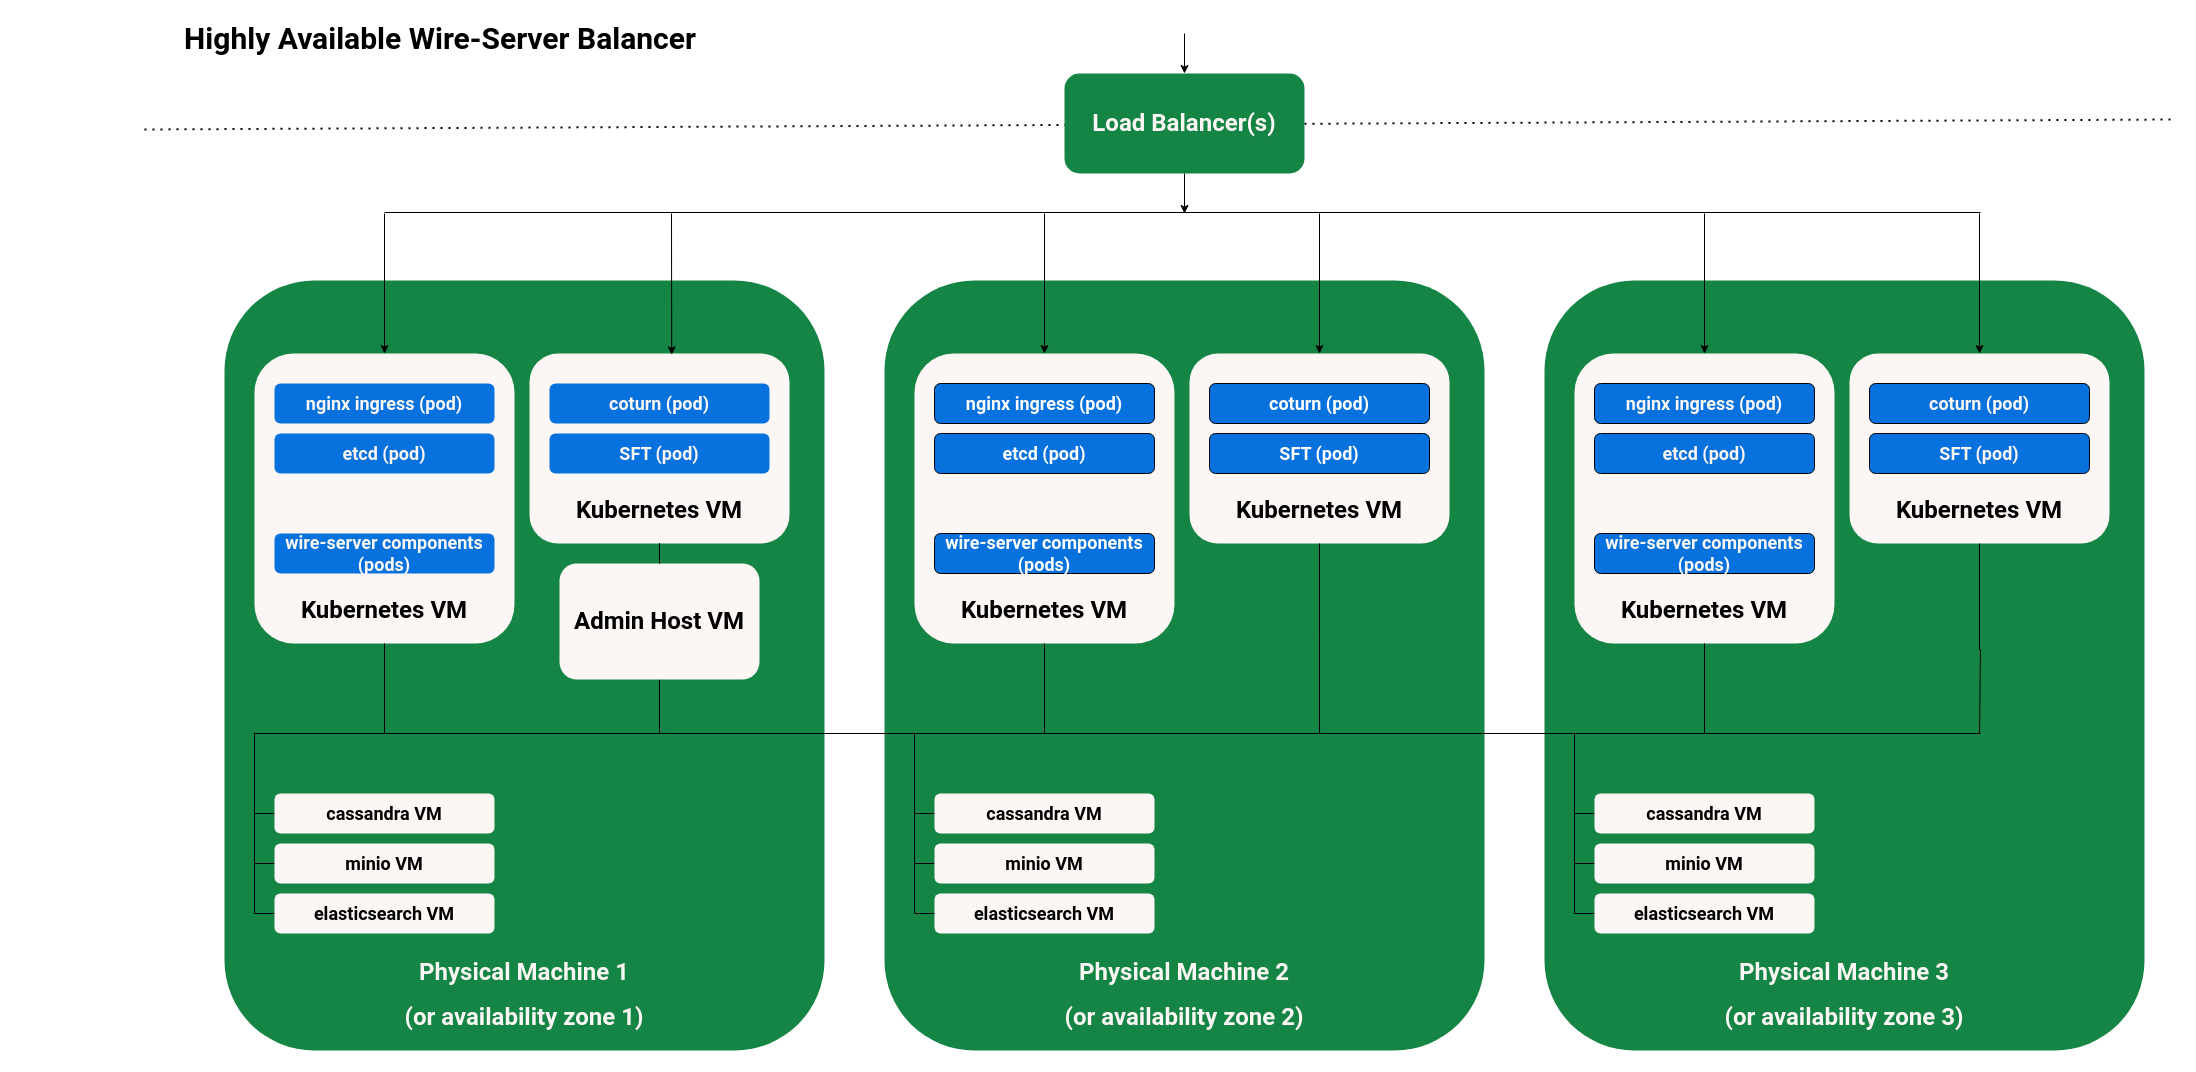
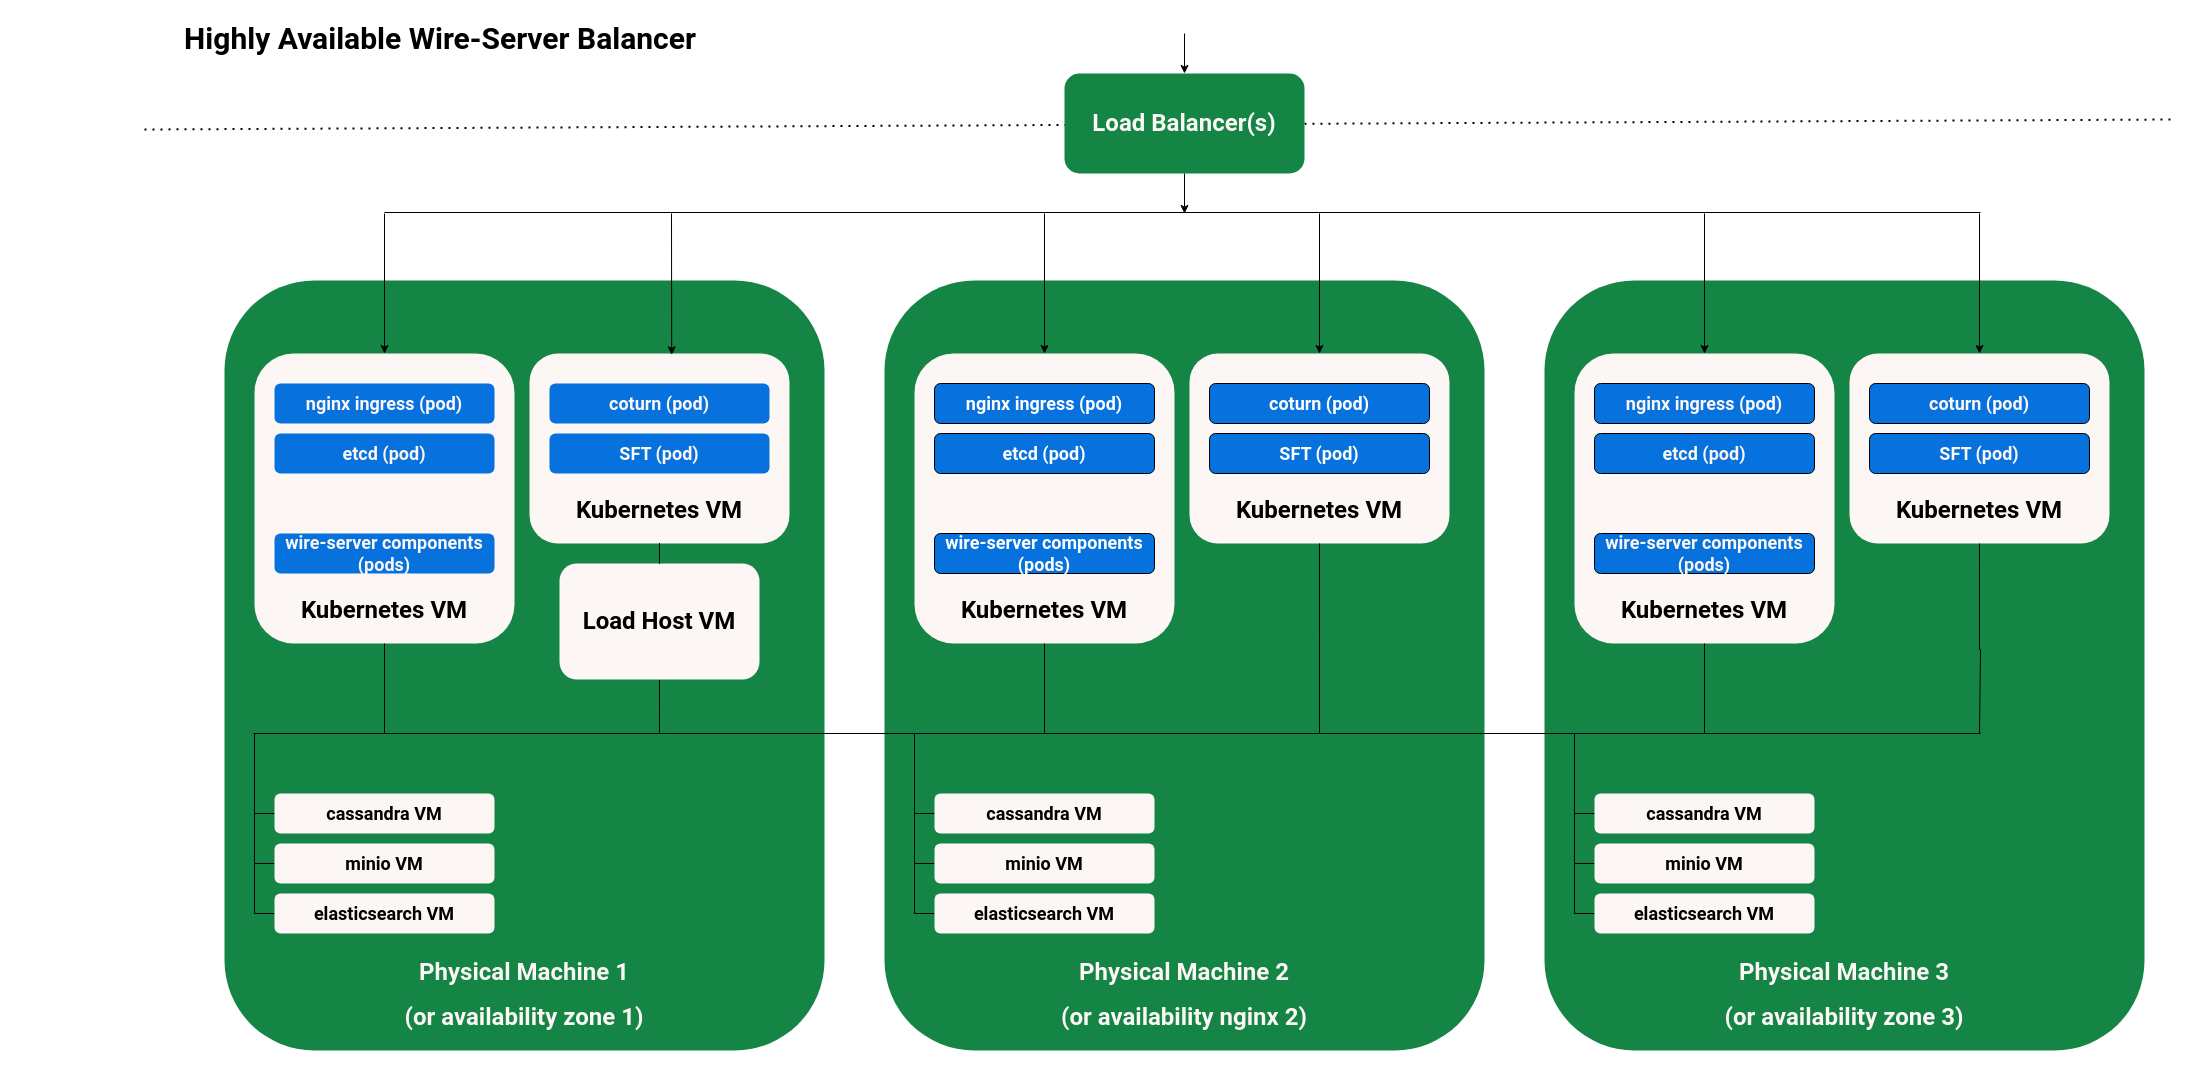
node "Admin Host VM": label "Admin Host VM" -> "Load Host VM"
node "Physical Machine 2 (or availability zone 2)": label "Physical Machine 2 (or availability zone 2)" -> "Physical Machine 2 (or availability nginx 2)"
